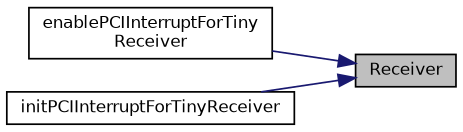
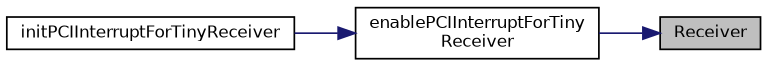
edge "initPCIInterruptForTinyReceiver" -> "Receiver": now "initPCIInterruptForTinyReceiver" -> "enablePCIInterruptForTiny Receiver"
